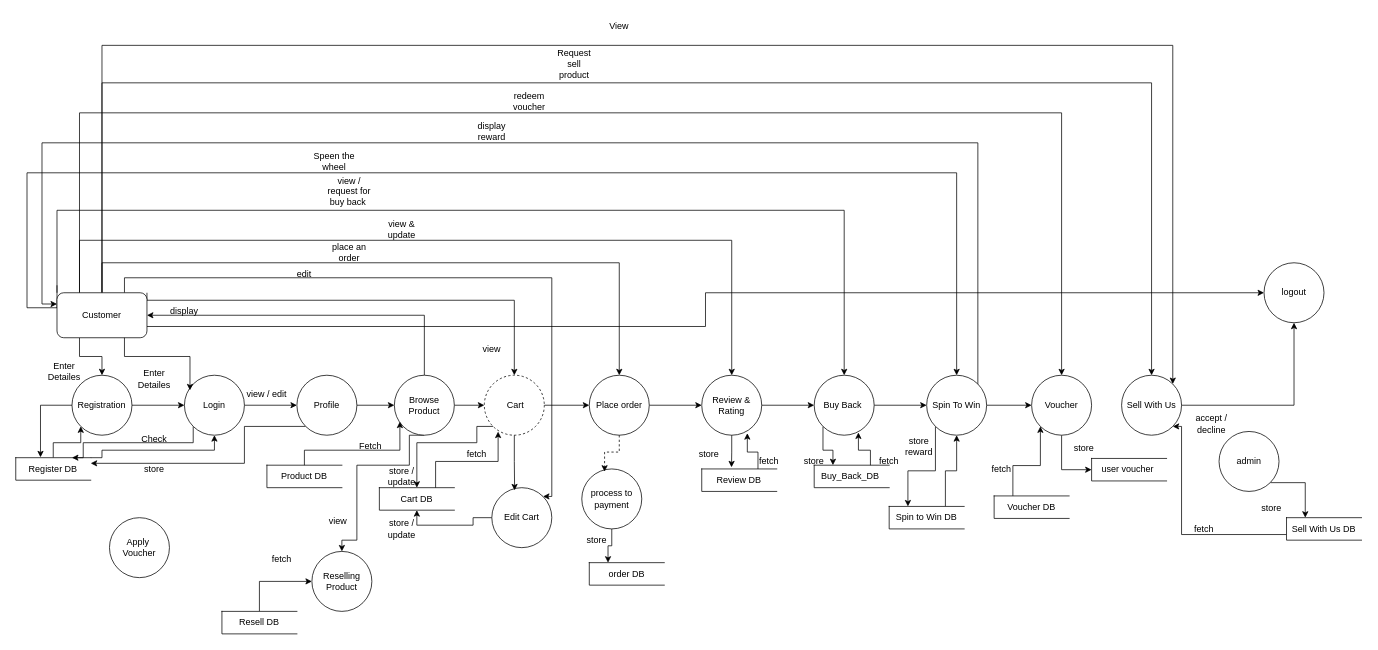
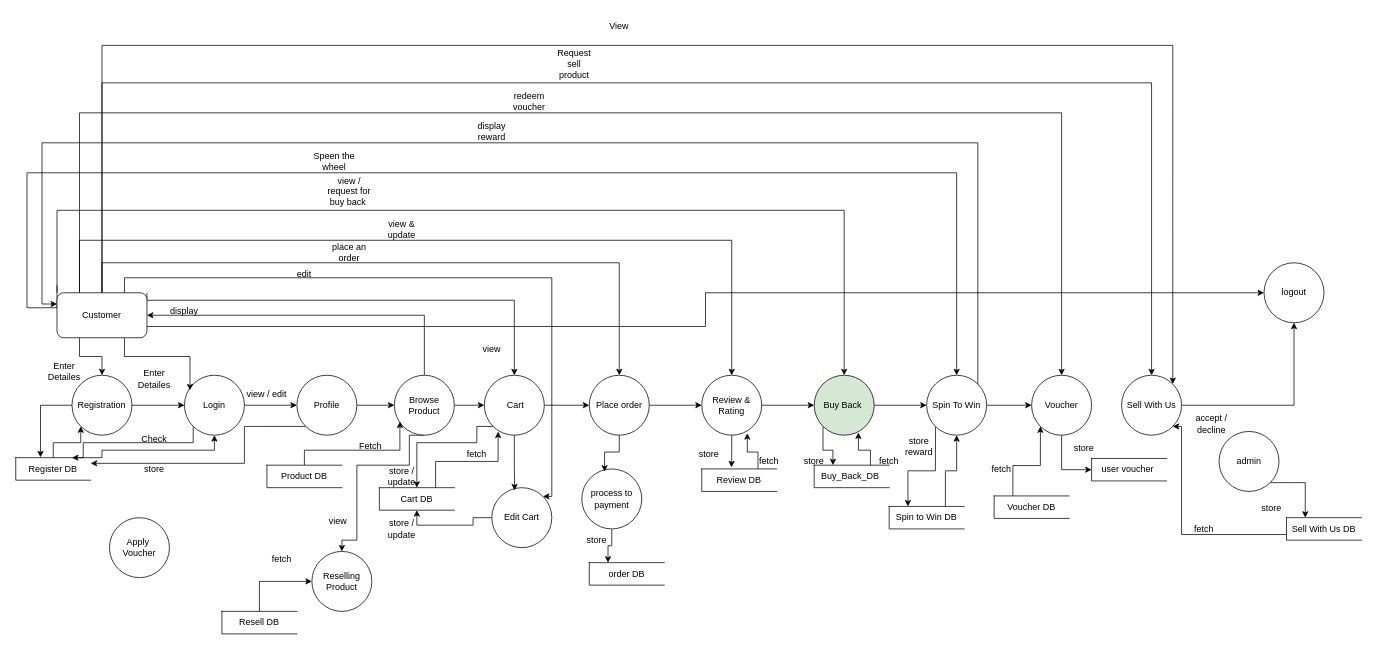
node "Cart": style dashed -> solid
node "Buy Back": fillcolor #ffffff -> #d5e8d4
edge "Place order" -> "process to payment": style dashed -> solid
